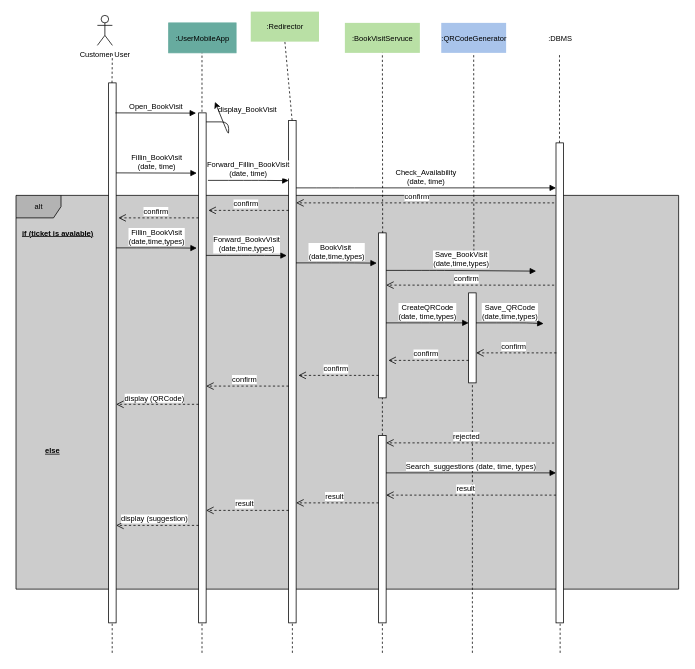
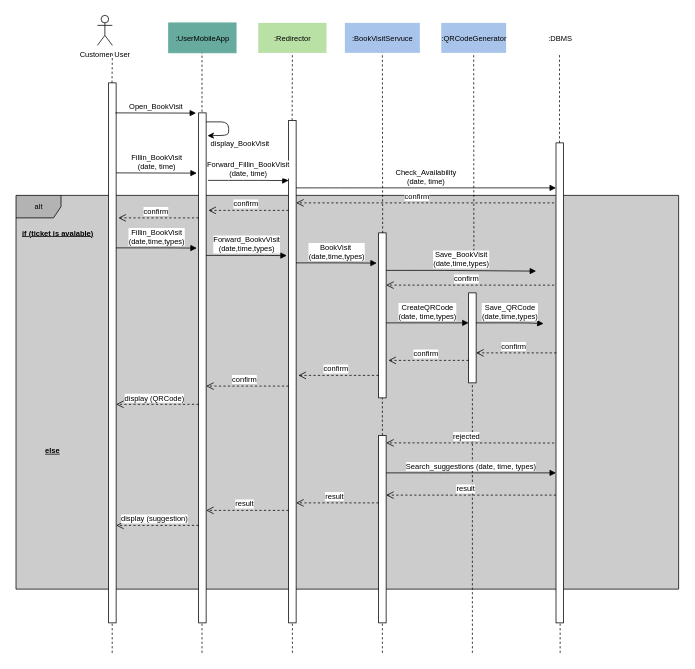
node ":Redirector": moved (285, 27) -> (292, 38)
node ":BookVisitServuce": fillcolor #b9e0a5 -> #a9c4eb
node "display_BookVisit": moved (247, 109) -> (240, 143)
